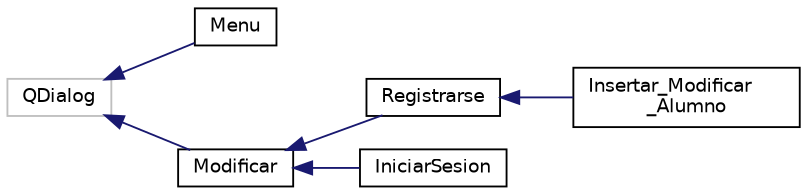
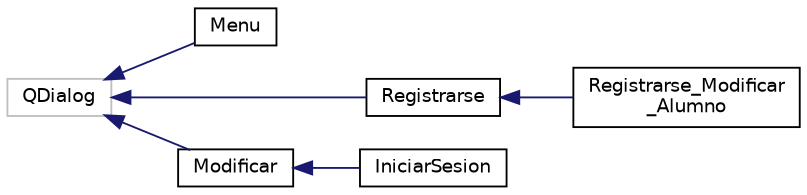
node "Insertar_Modificar _Alumno": label "Insertar_Modificar _Alumno" -> "Registrarse_Modificar _Alumno"
edge "Registrarse" -> "Modificar": now "Registrarse" -> "QDialog"
